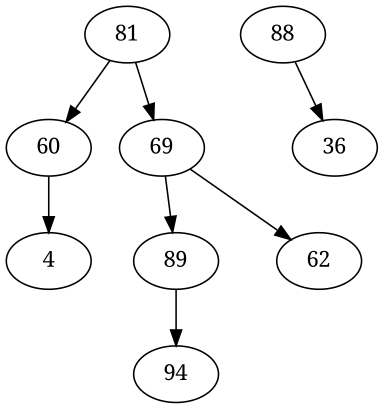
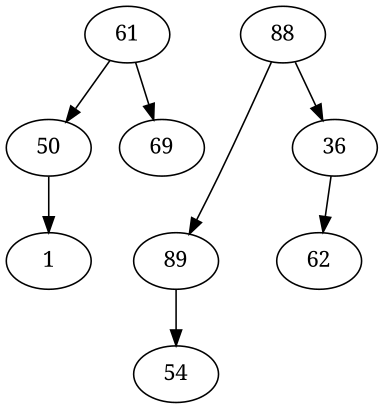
node "81": label "81" -> "61"
node "60": label "60" -> "50"
edge "69" -> "89": now "88" -> "89"
edge "69" -> "62": now "36" -> "62"
node "4": label "4" -> "1"
node "94": label "94" -> "54"
